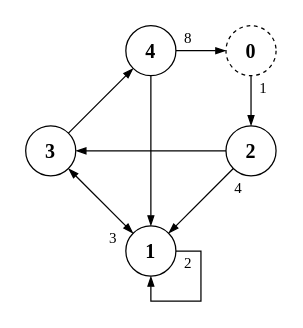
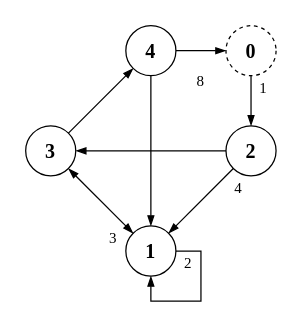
node "8": moved (188, 38) -> (201, 82)
